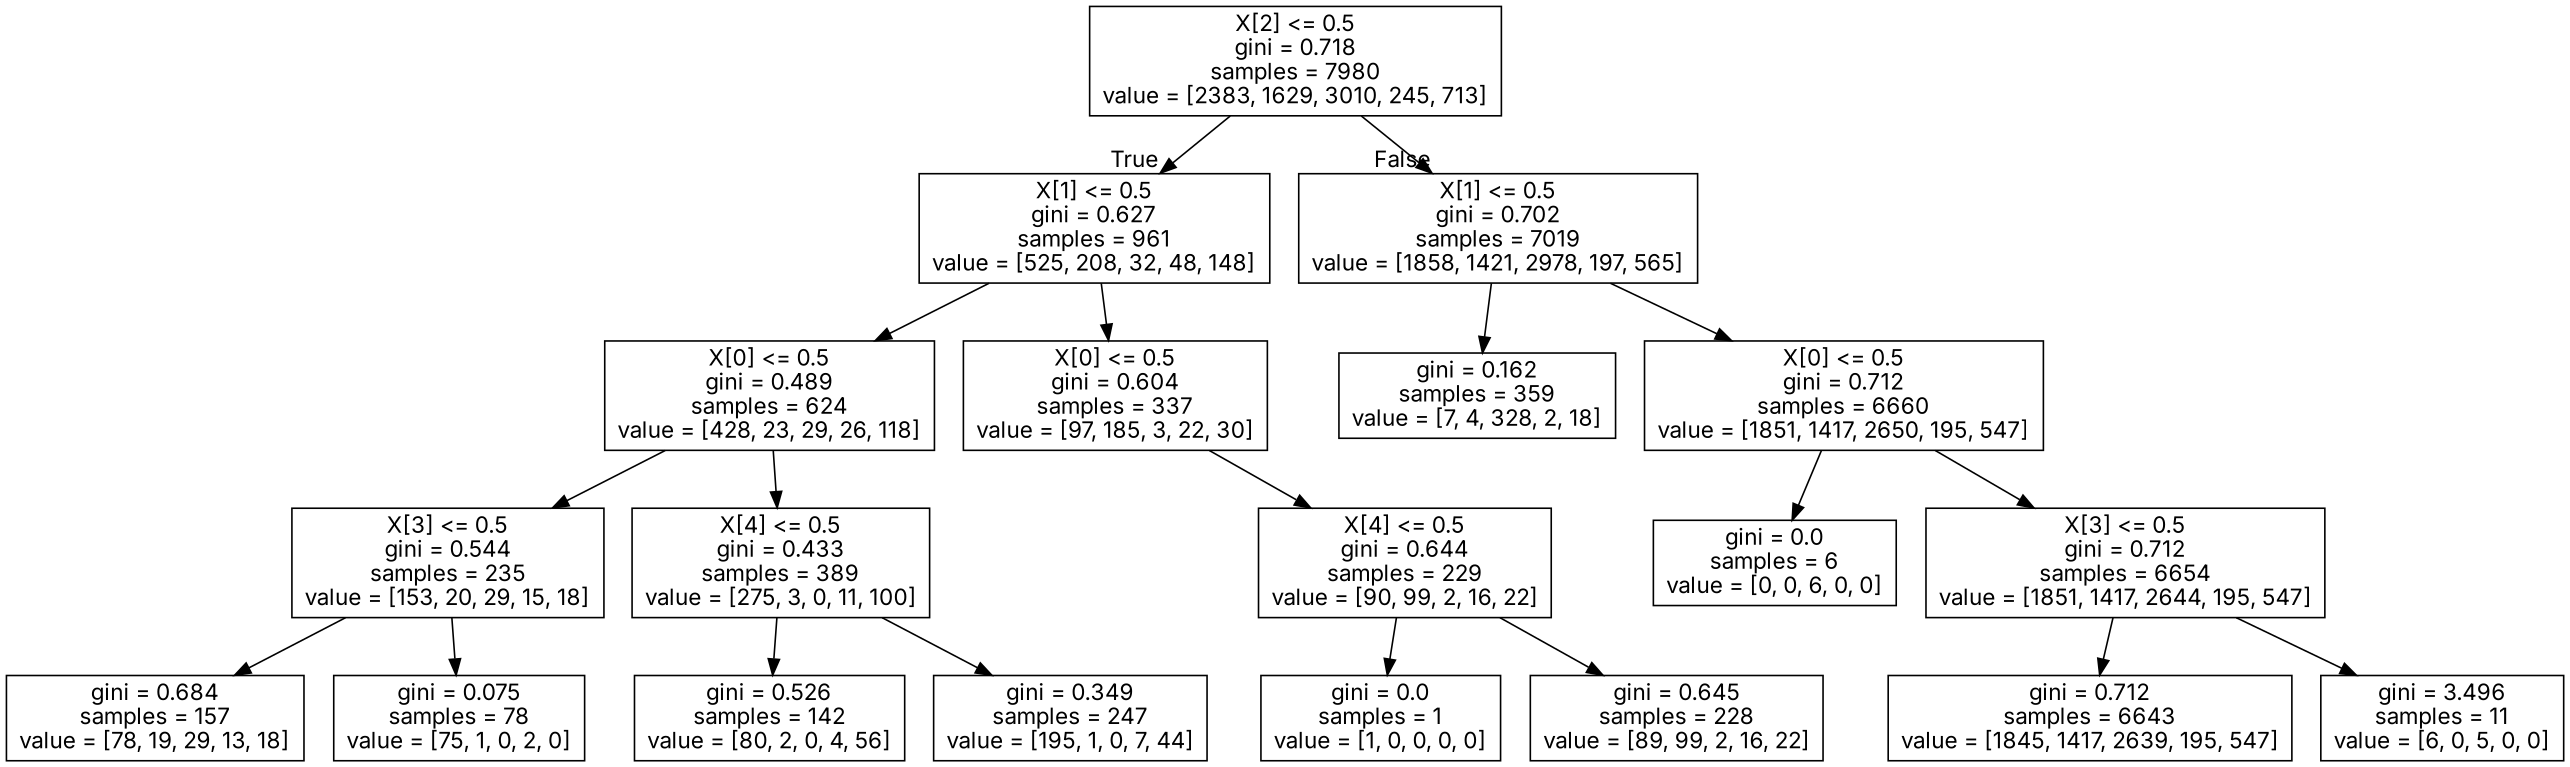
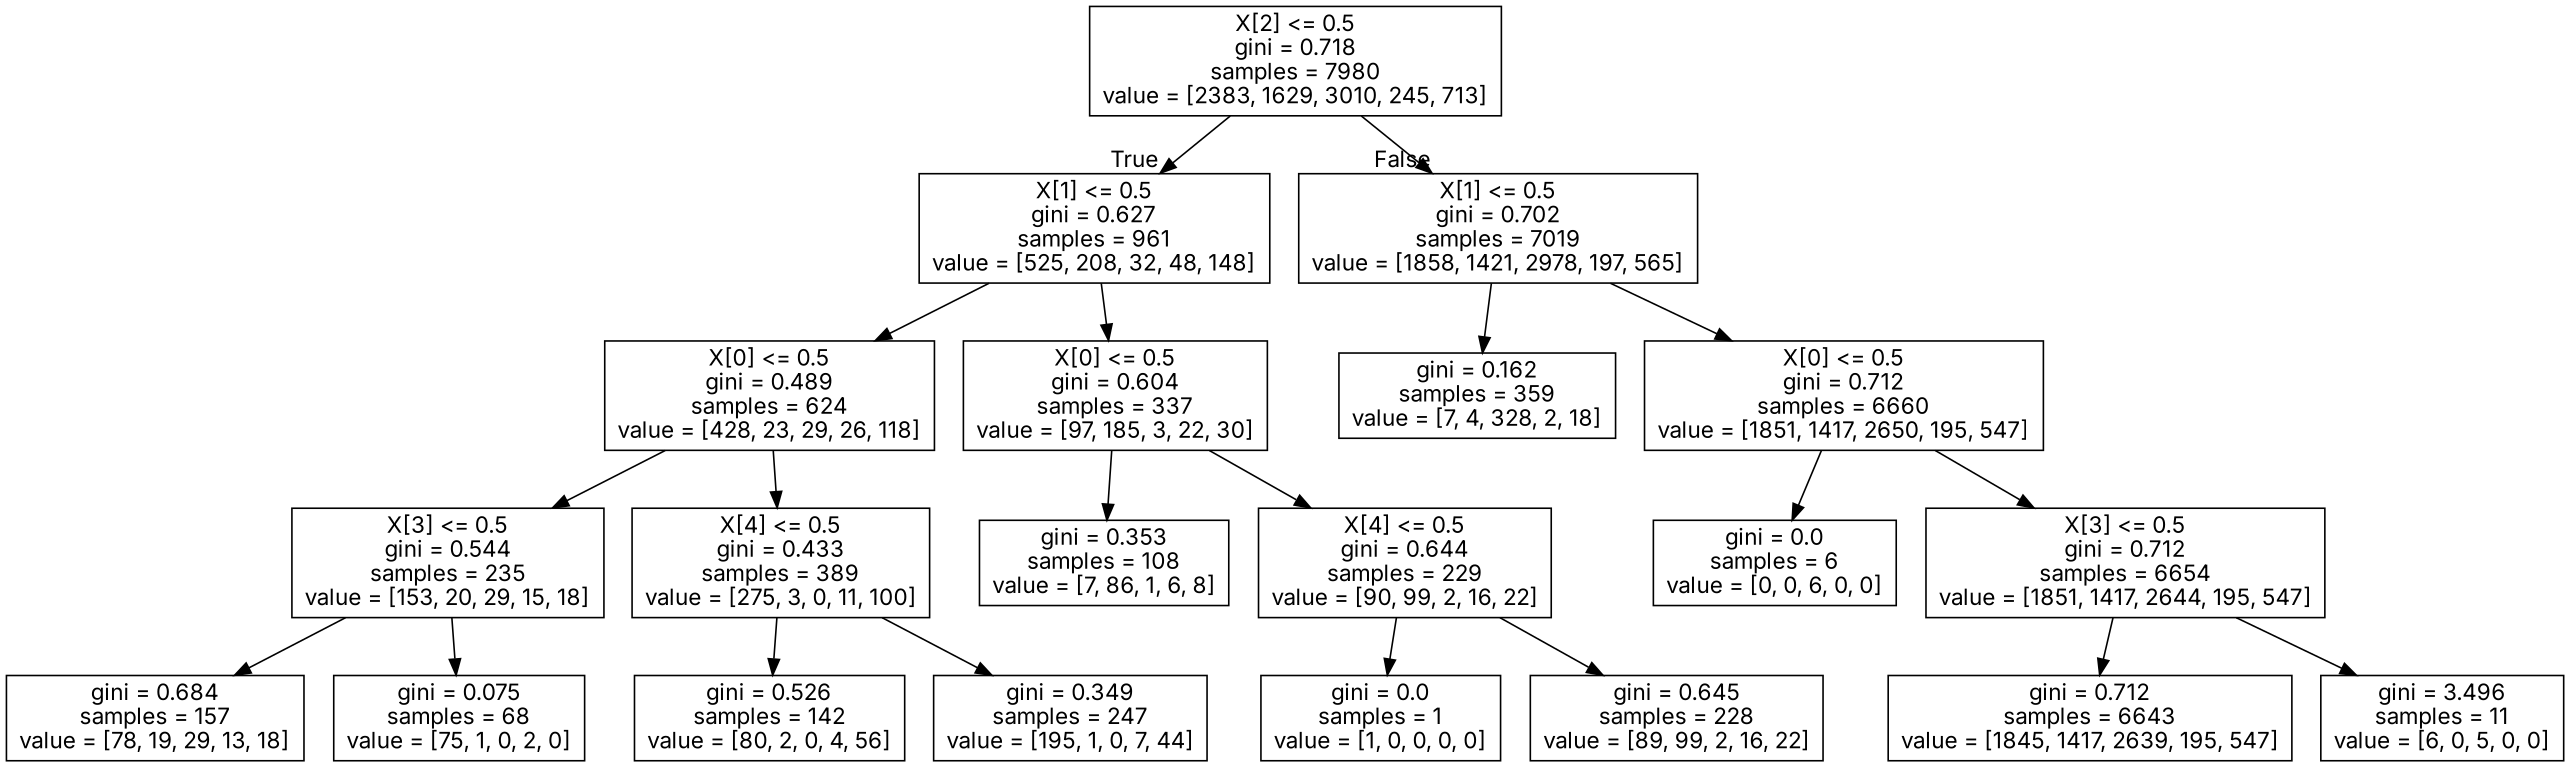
node "gini = 0.353 samples = 108 value = [7, 86, 1, 6, 8]": added
node "gini = 0.075 samples = 78 value = [75, 1, 0, 2, 0]": label "gini = 0.075 samples = 78 value = [75, 1, 0, 2, 0]" -> "gini = 0.075 samples = 68 value = [75, 1, 0, 2, 0]"
